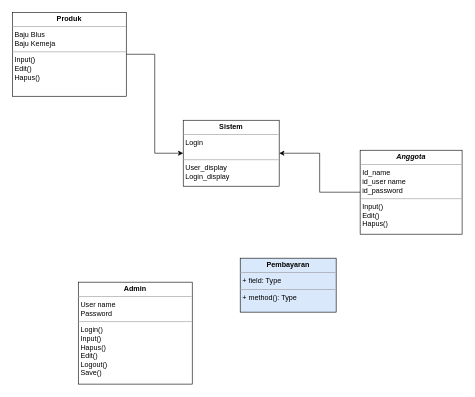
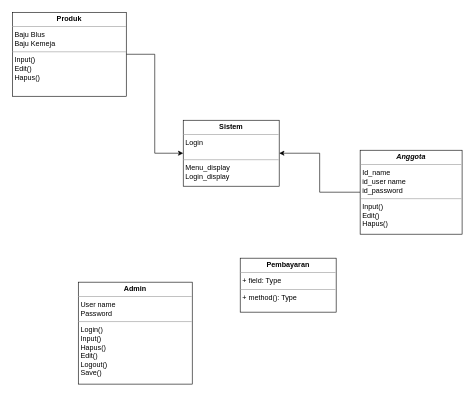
node "Sistem Login User_display Login_display": label "Sistem Login User_display Login_display" -> "Sistem Login Menu_display Login_display"
node "Pembayaran + field: Type + method(): Type": fillcolor #dae8fc -> #ffffff
